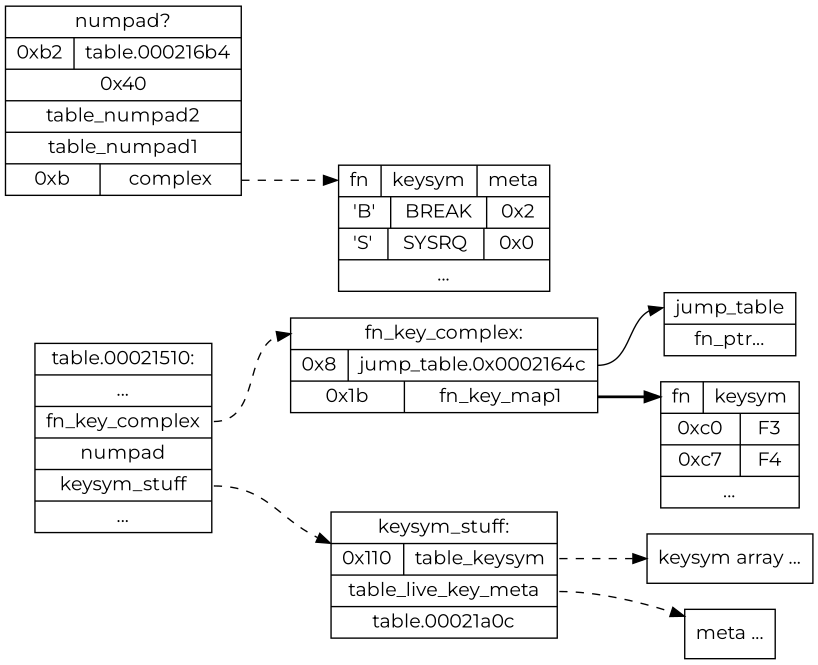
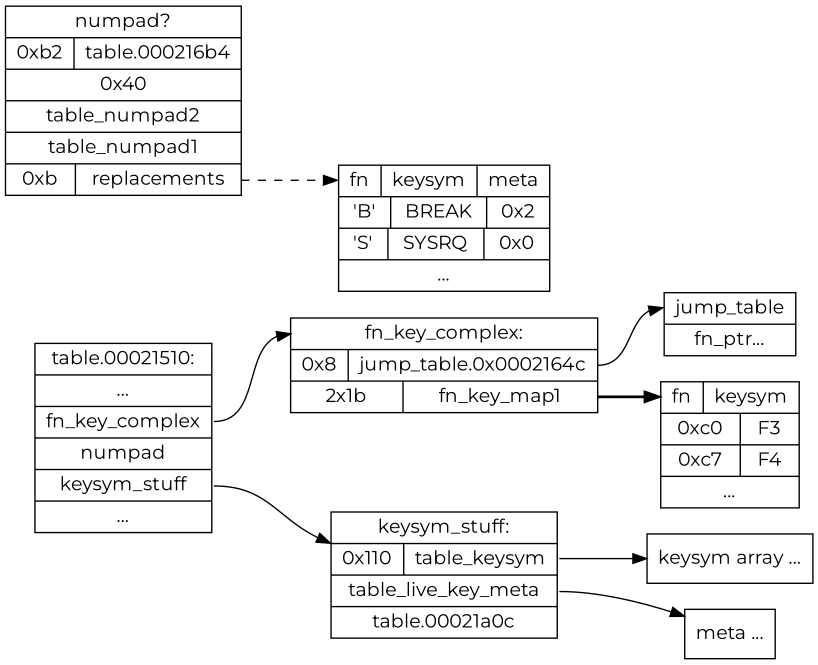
node "numpad?": text "complex" -> "replacements"
edge "table.00021510:" -> "fn_key_complex:": style dashed -> solid
node "fn_key_complex:": text "0x1b" -> "2x1b"
edge "table.00021510:" -> "keysym_stuff:": style dashed -> solid
edge "keysym_stuff:" -> "keysym array ...": style dashed -> solid
edge "keysym_stuff:" -> "meta ...": style dashed -> solid
